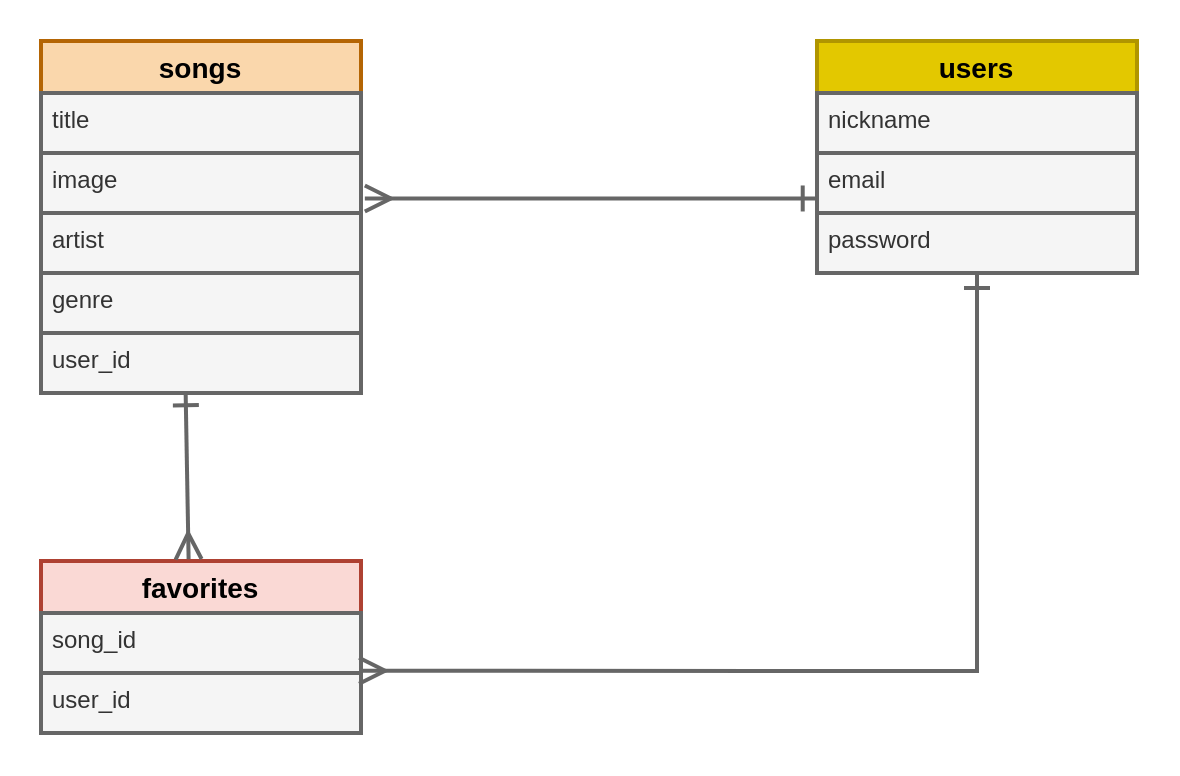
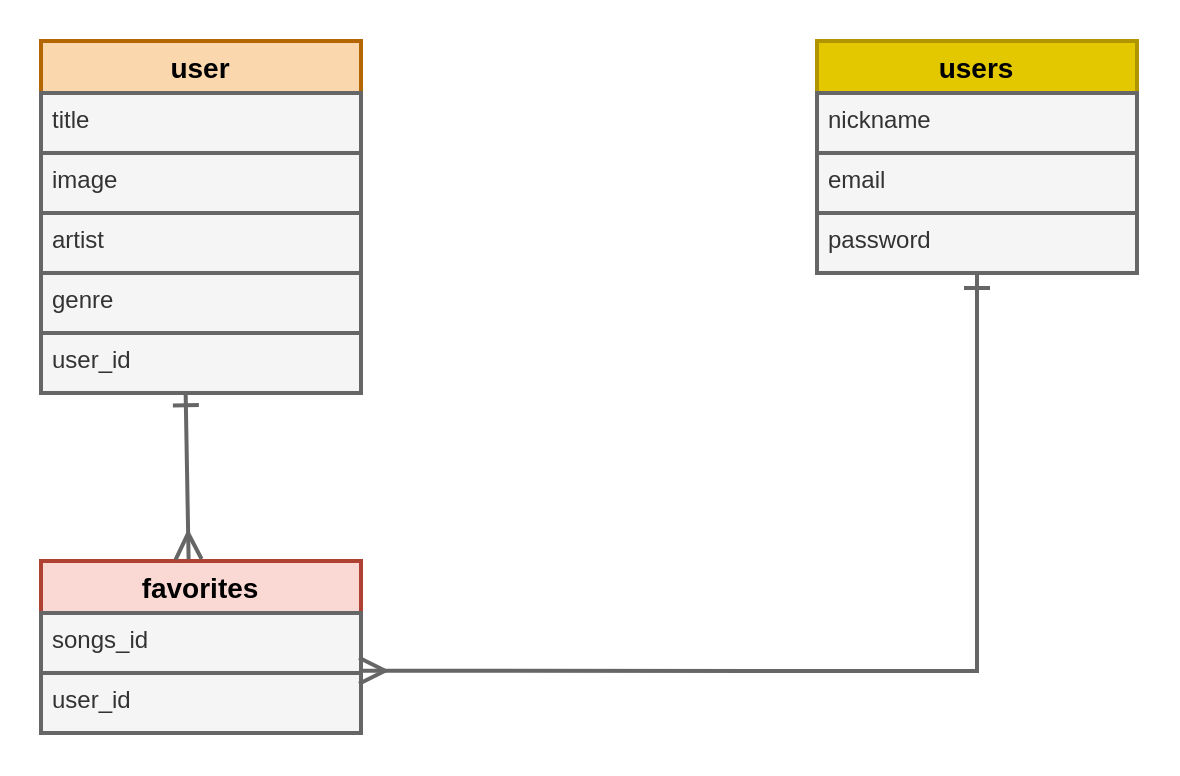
node "songs": label "songs" -> "user"
edge "image" -- "email": removed
node "song_id": label "song_id" -> "songs_id"
